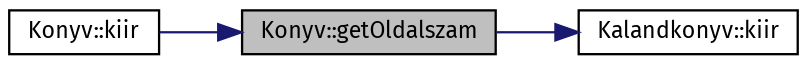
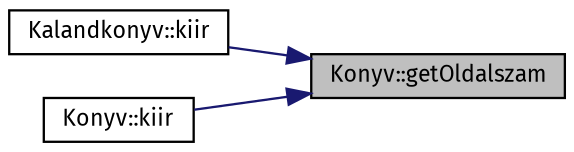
edge "Konyv::getOldalszam" -> "Kalandkonyv::kiir": reversed
